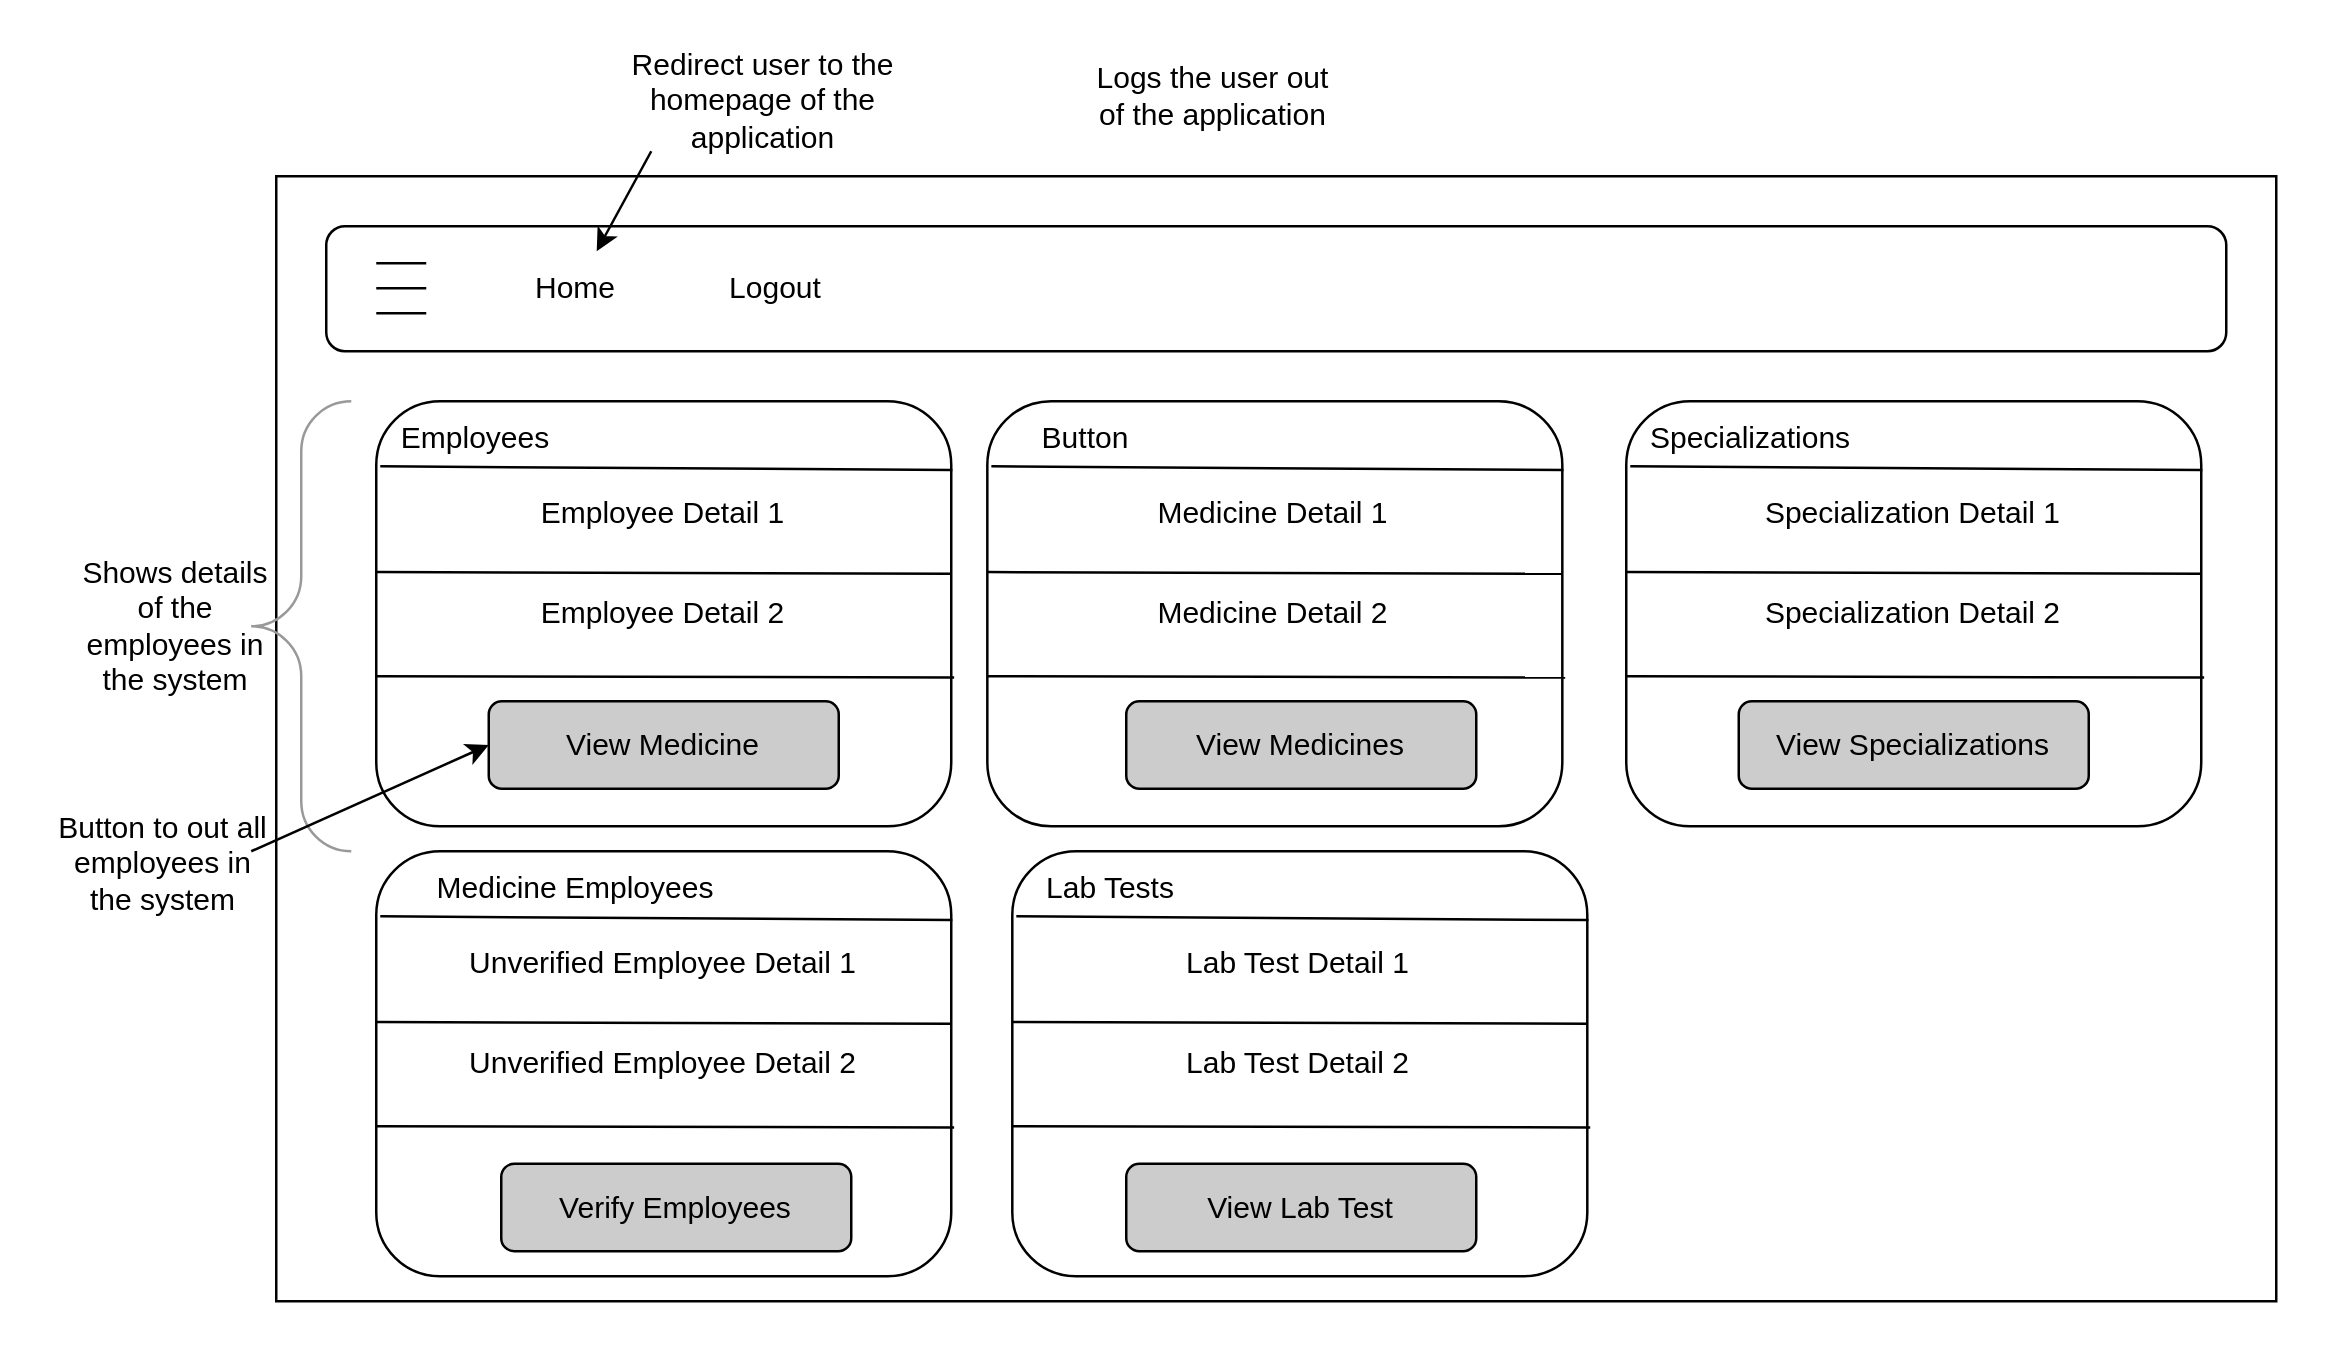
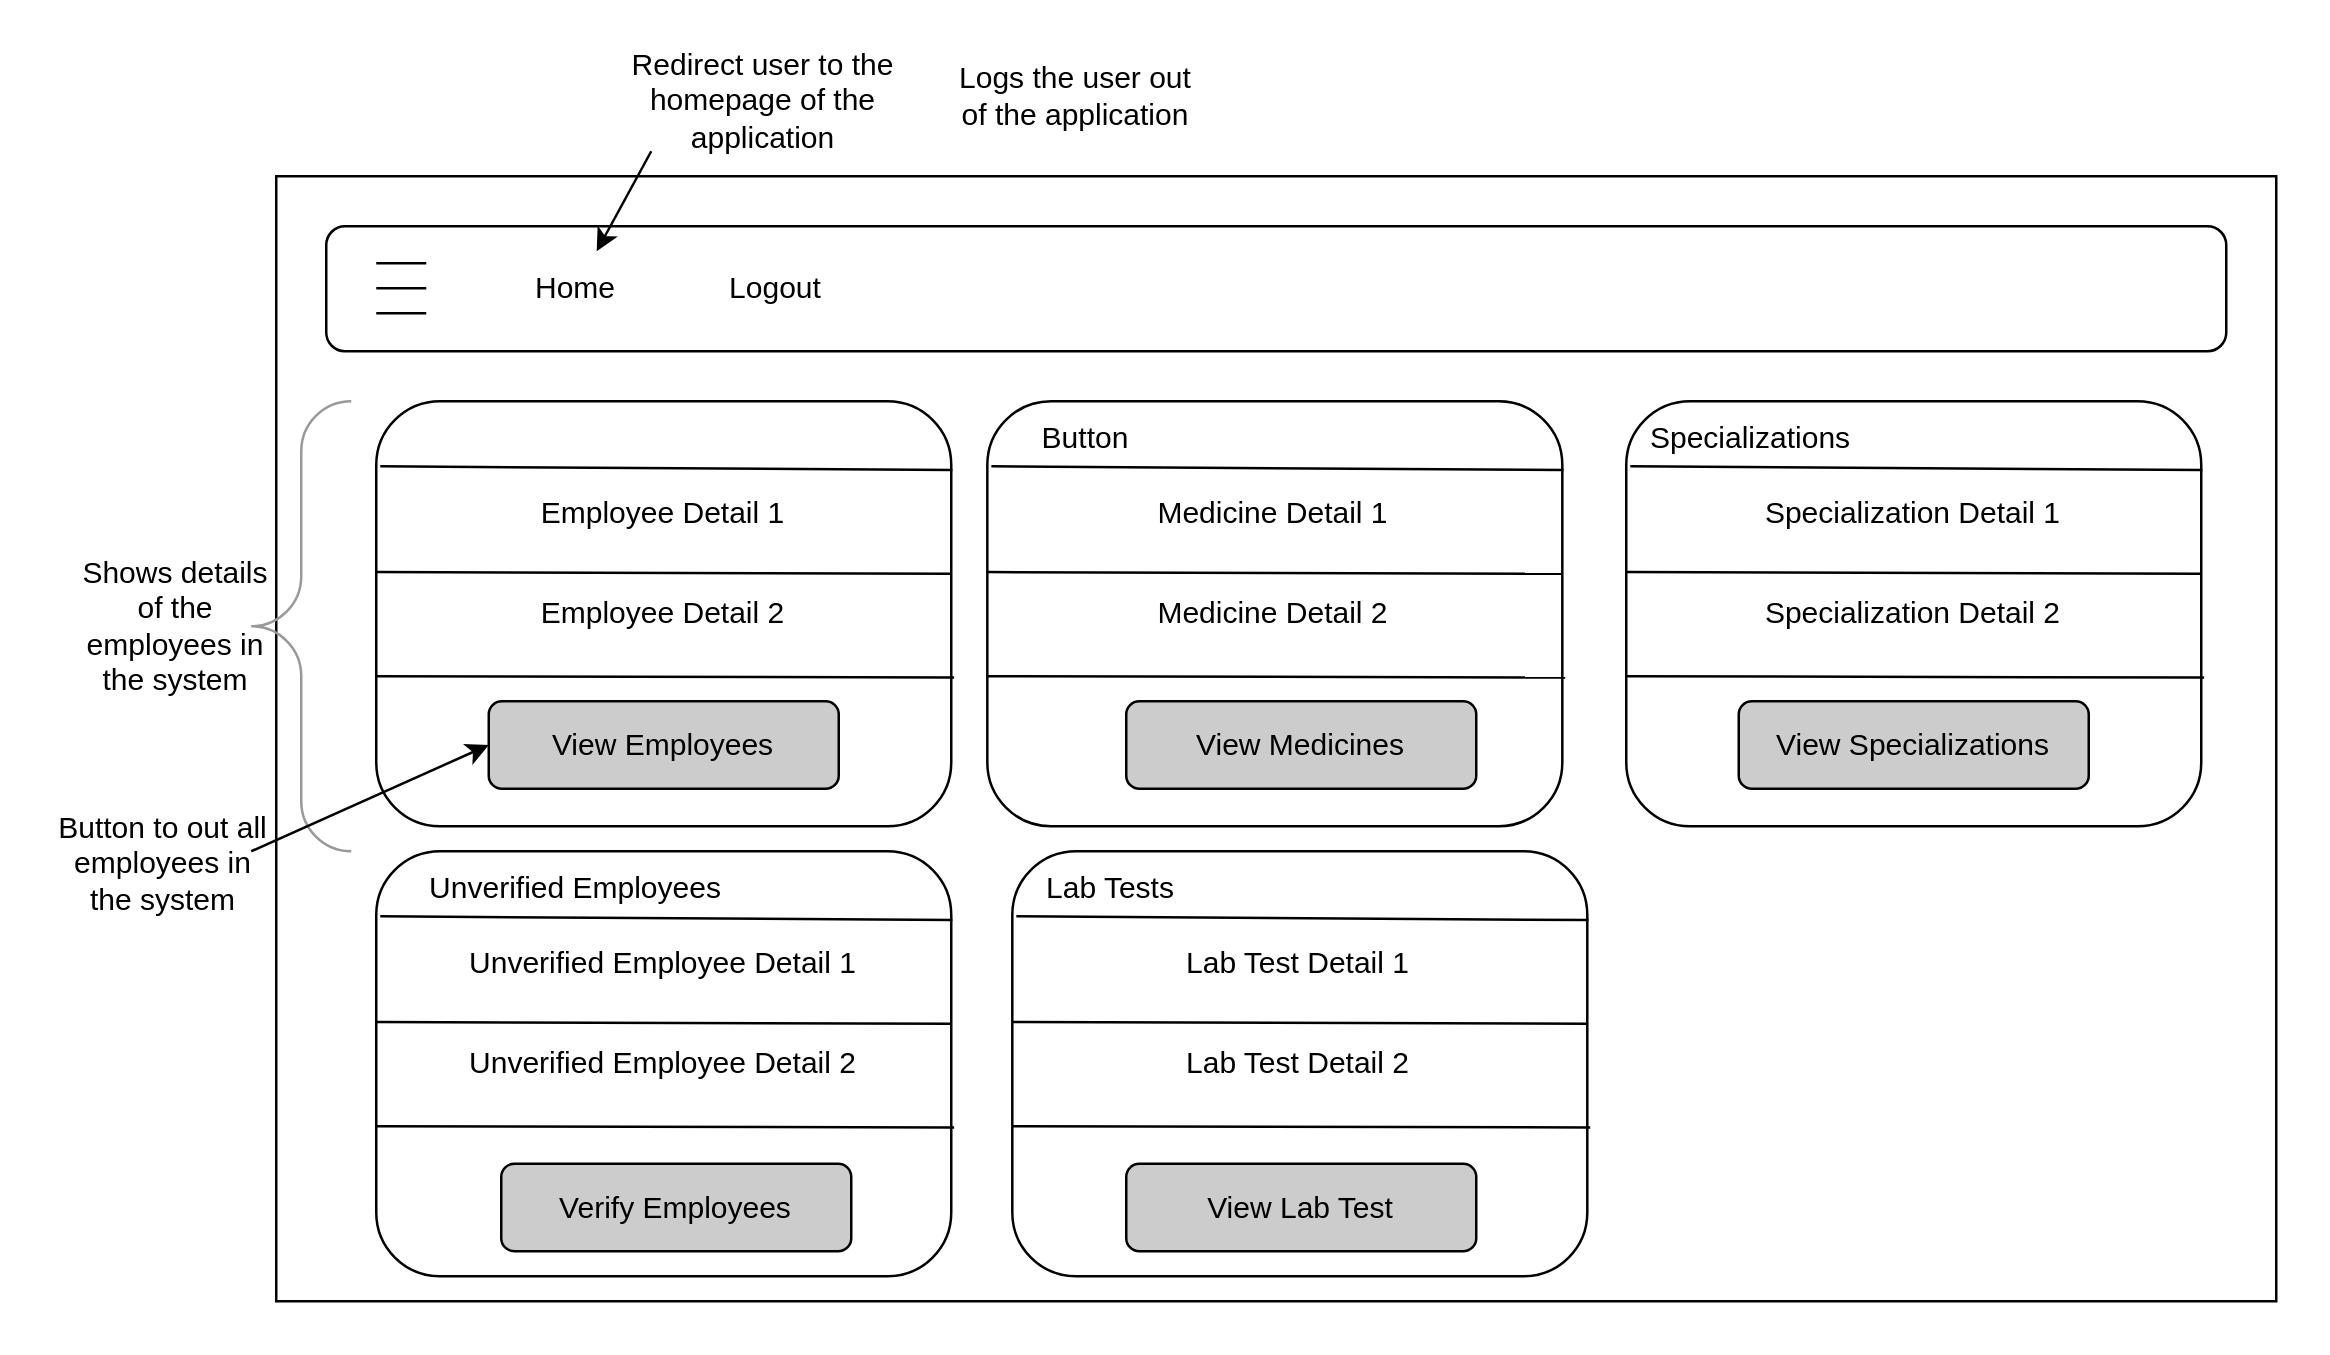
node "Logs the user out of the application": moved (1214, 95) -> (1076, 95)
node "Employees": removed
node "View Medicine": label "View Medicine" -> "View Employees"
node "Medicine Employees": label "Medicine Employees" -> "Unverified Employees"
